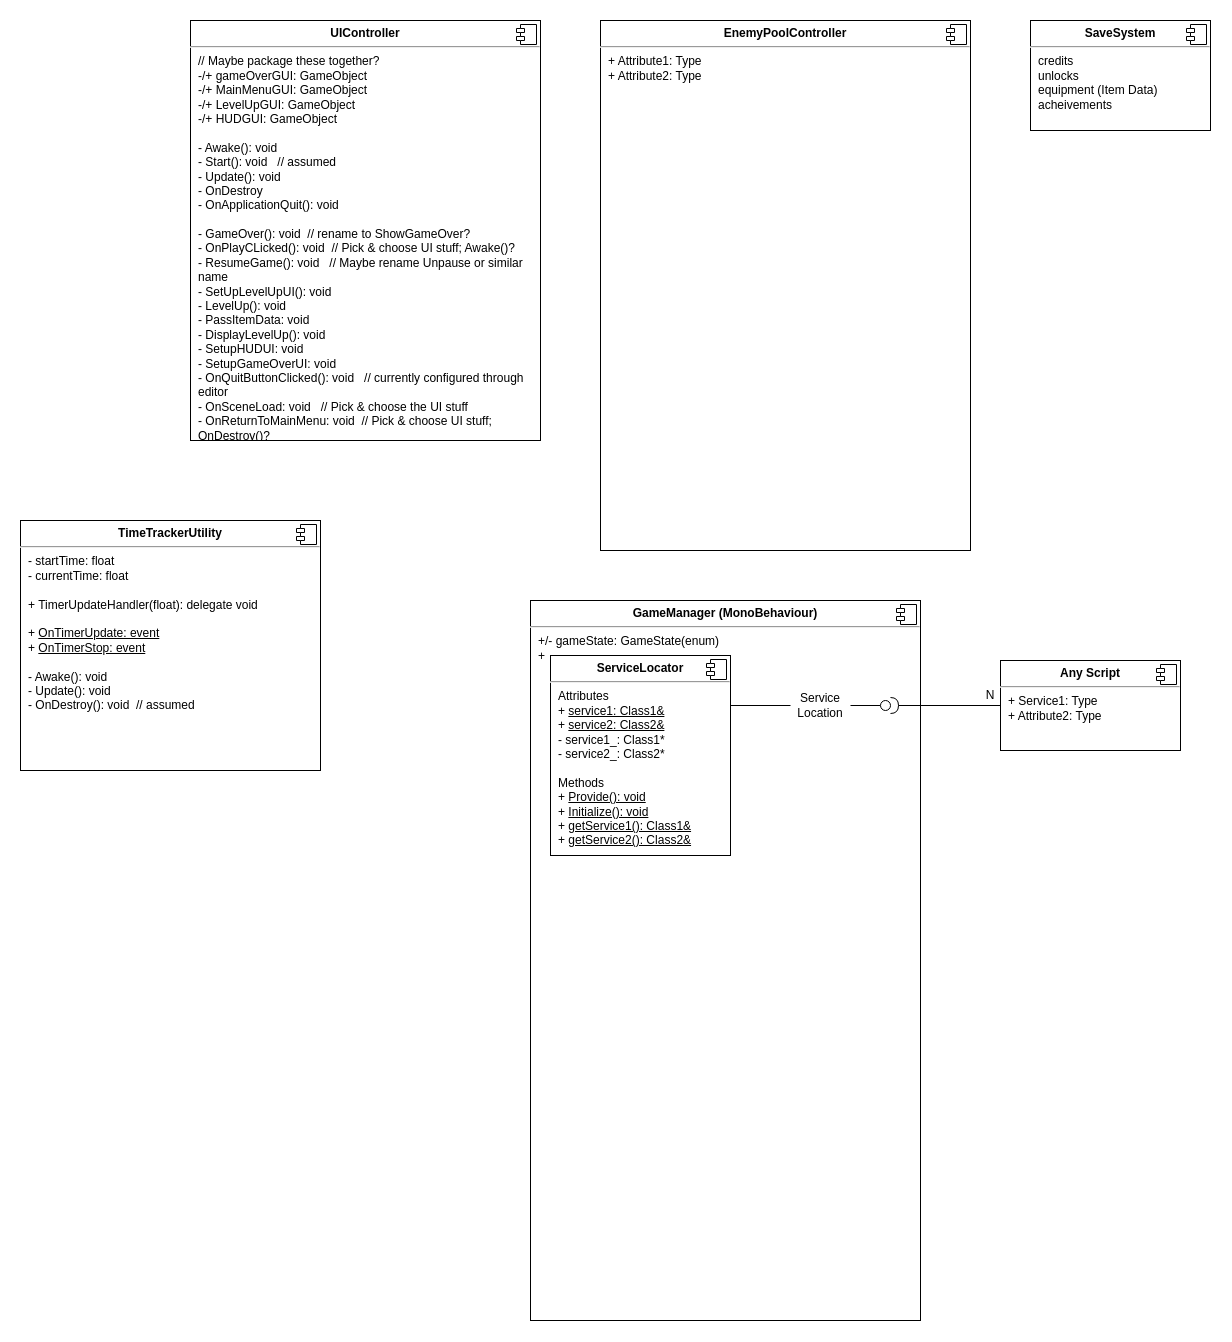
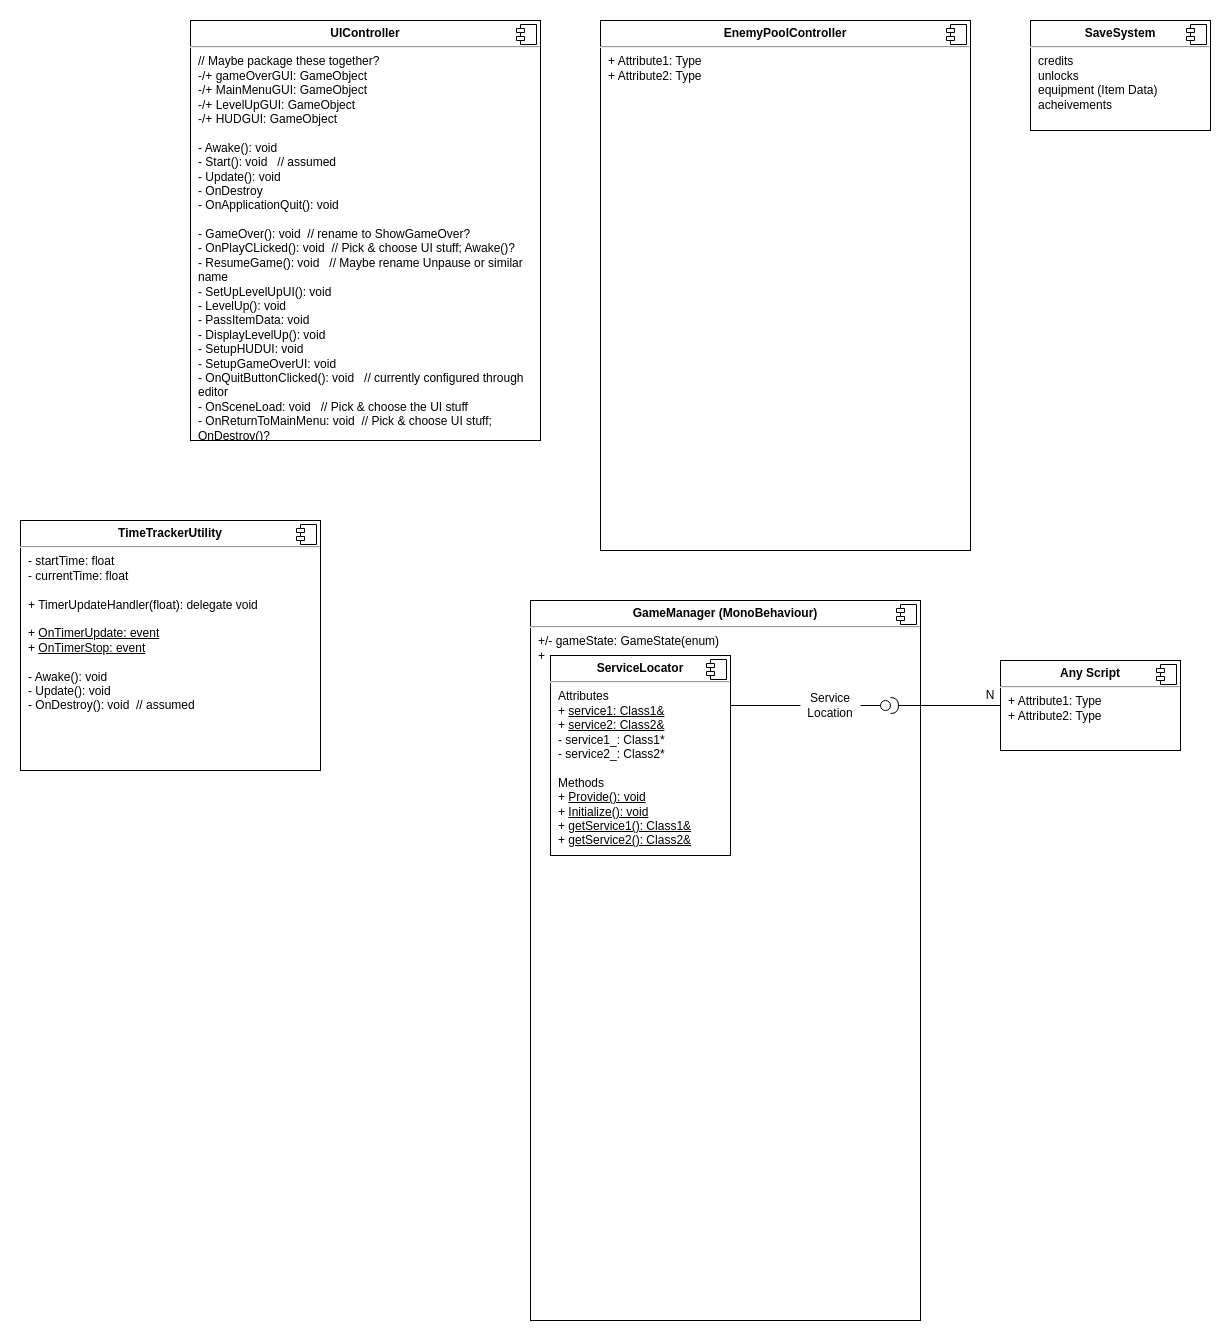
node "Any Script + Service1: Type + Attribute2: Type": label "Any Script + Service1: Type + Attribute2: Type" -> "Any Script + Attribute1: Type + Attribute2: Type"
node "Service Location": moved (821, 706) -> (831, 706)
